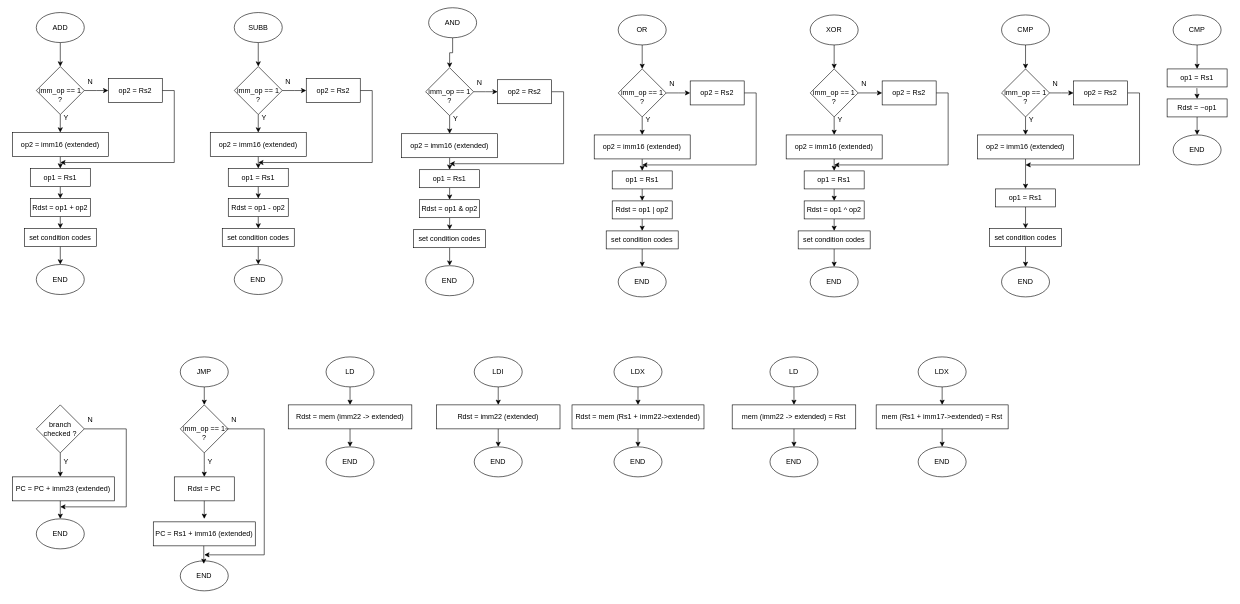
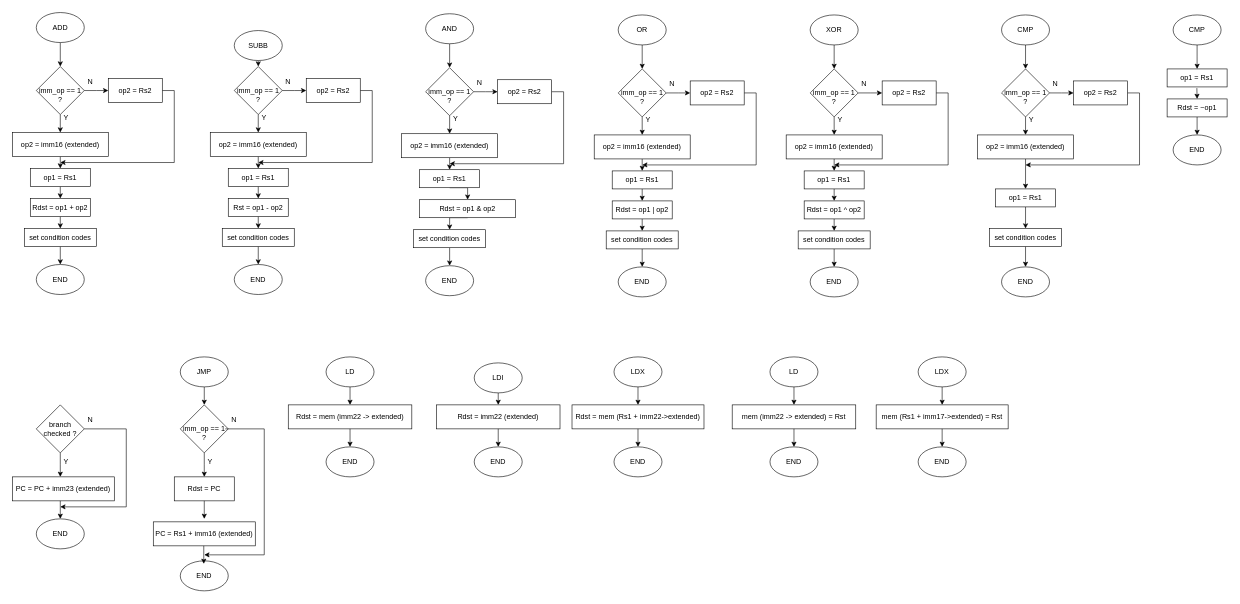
node "AND": moved (453, 23) -> (450, 29)
node "SUBB": moved (258, 27) -> (258, 45)
node "Rdst = op1 - op2": label "Rdst = op1 - op2" -> "Rst = op1 - op2"
node "Rdst = op1 & op2": size 60x18 -> 96x18
node "LDI": moved (498, 372) -> (498, 378)
